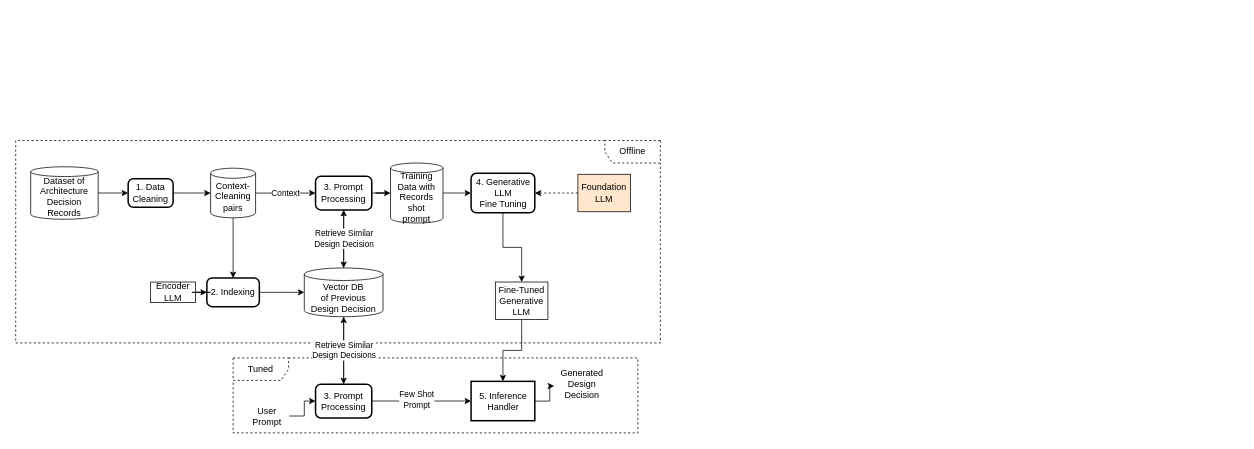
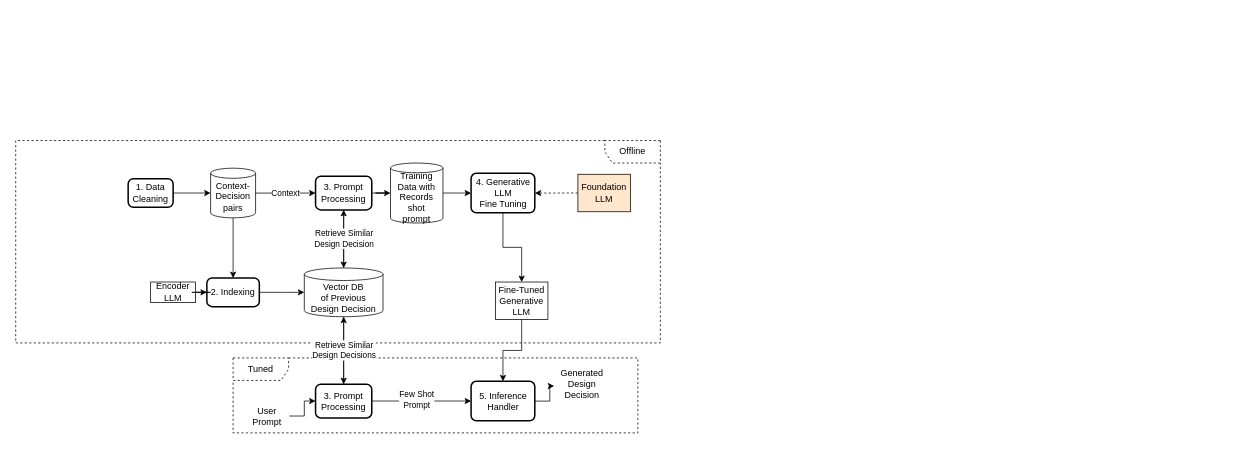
node "Dataset of Architecture Decision Records": removed
edge "Dataset of Architecture Decision Records" -> "1. Data Cleaning": removed
node "Context- Cleaning pairs": label "Context- Cleaning pairs" -> "Context- Decision pairs"
node "5. Inference Handler": shape rectangle -> rounded rectangle
